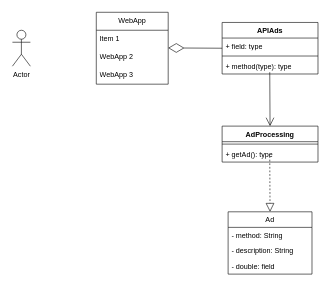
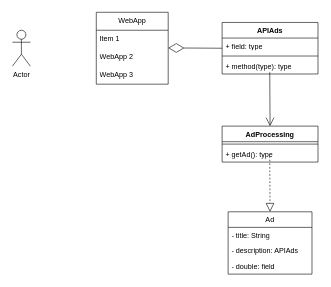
node "- method: String": label "- method: String" -> "- title: String"
node "- description: String": label "- description: String" -> "- description: APIAds"
